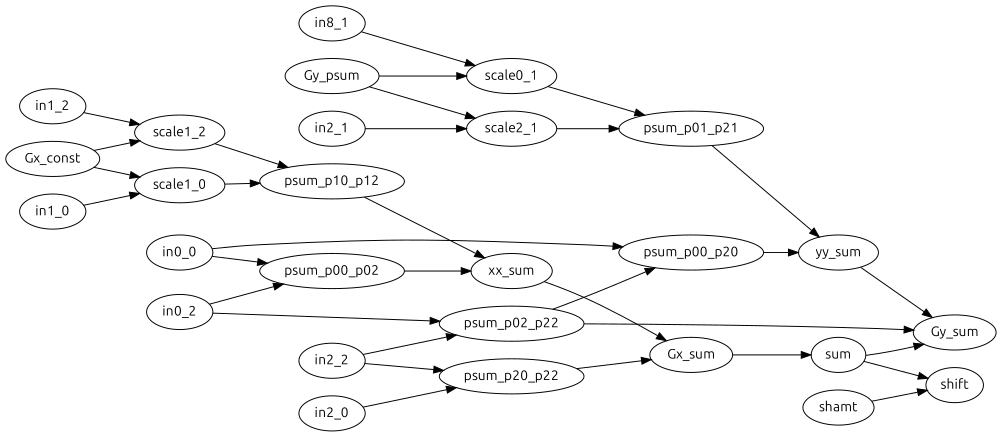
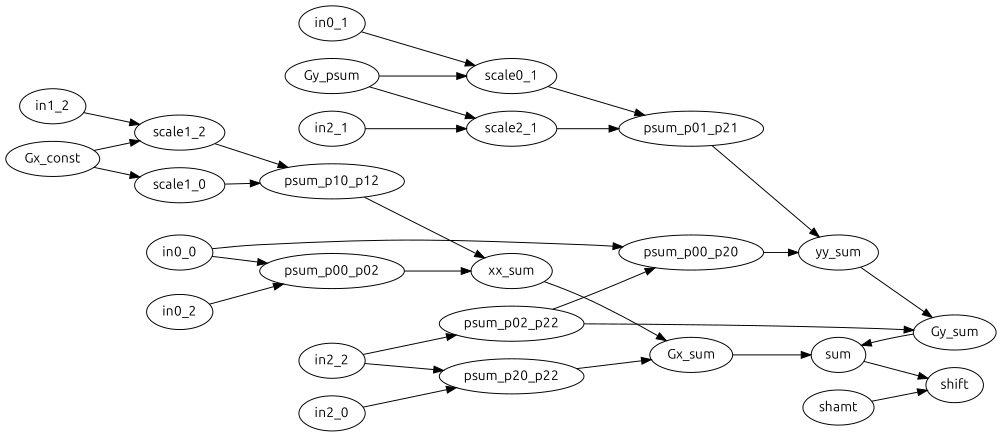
node "in8_1": label "in8_1" -> "in0_1"
node "in1_0": removed
edge "in0_2" -> "psum_p02_p22": removed
edge "sum" -> "Gy_sum": reversed
